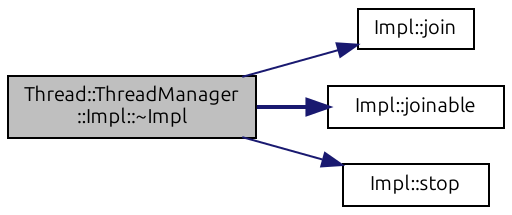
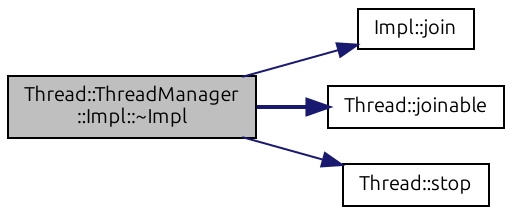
node "Impl::joinable": label "Impl::joinable" -> "Thread::joinable"
node "Impl::stop": label "Impl::stop" -> "Thread::stop"
